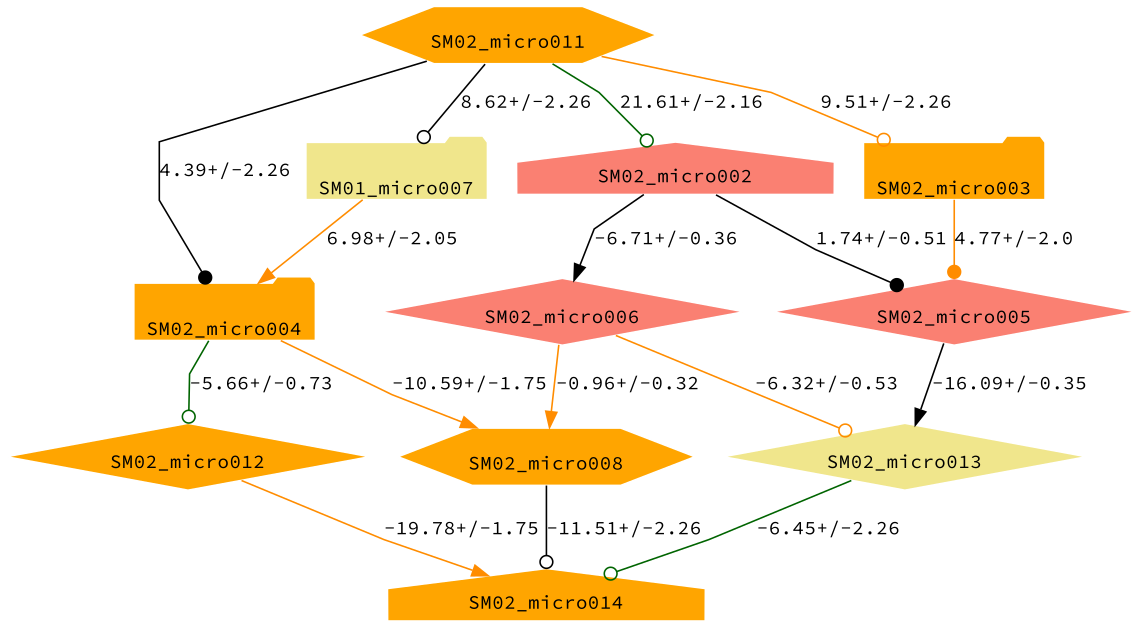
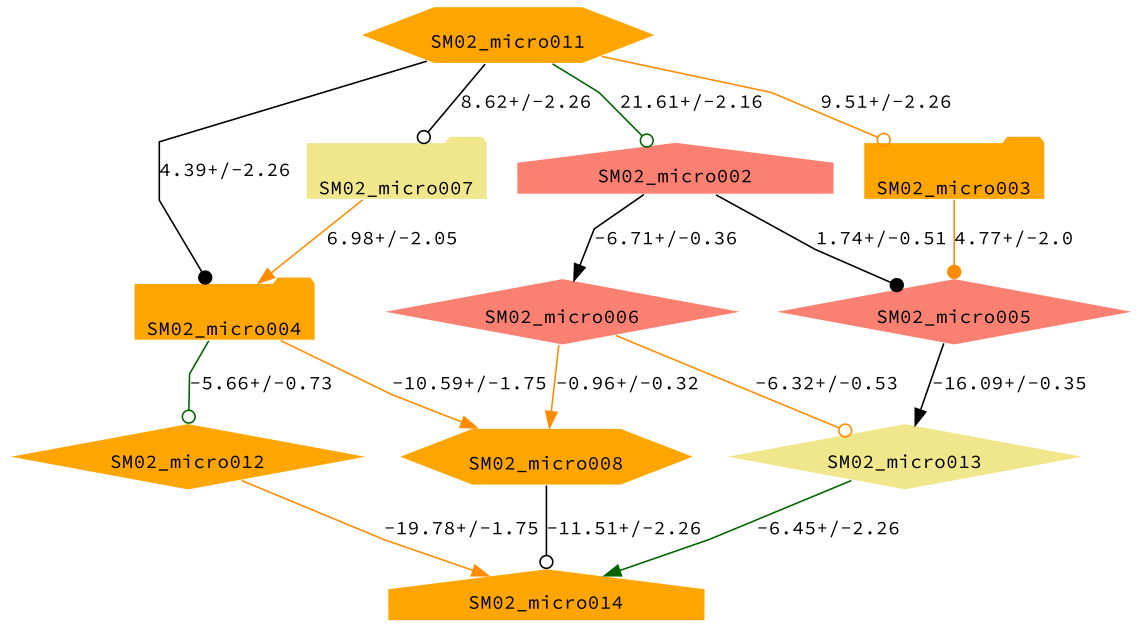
node "SM01_micro007": label "SM01_micro007" -> "SM02_micro007"
edge "SM02_micro013" -> "SM02_micro014": arrowhead odot -> normal
